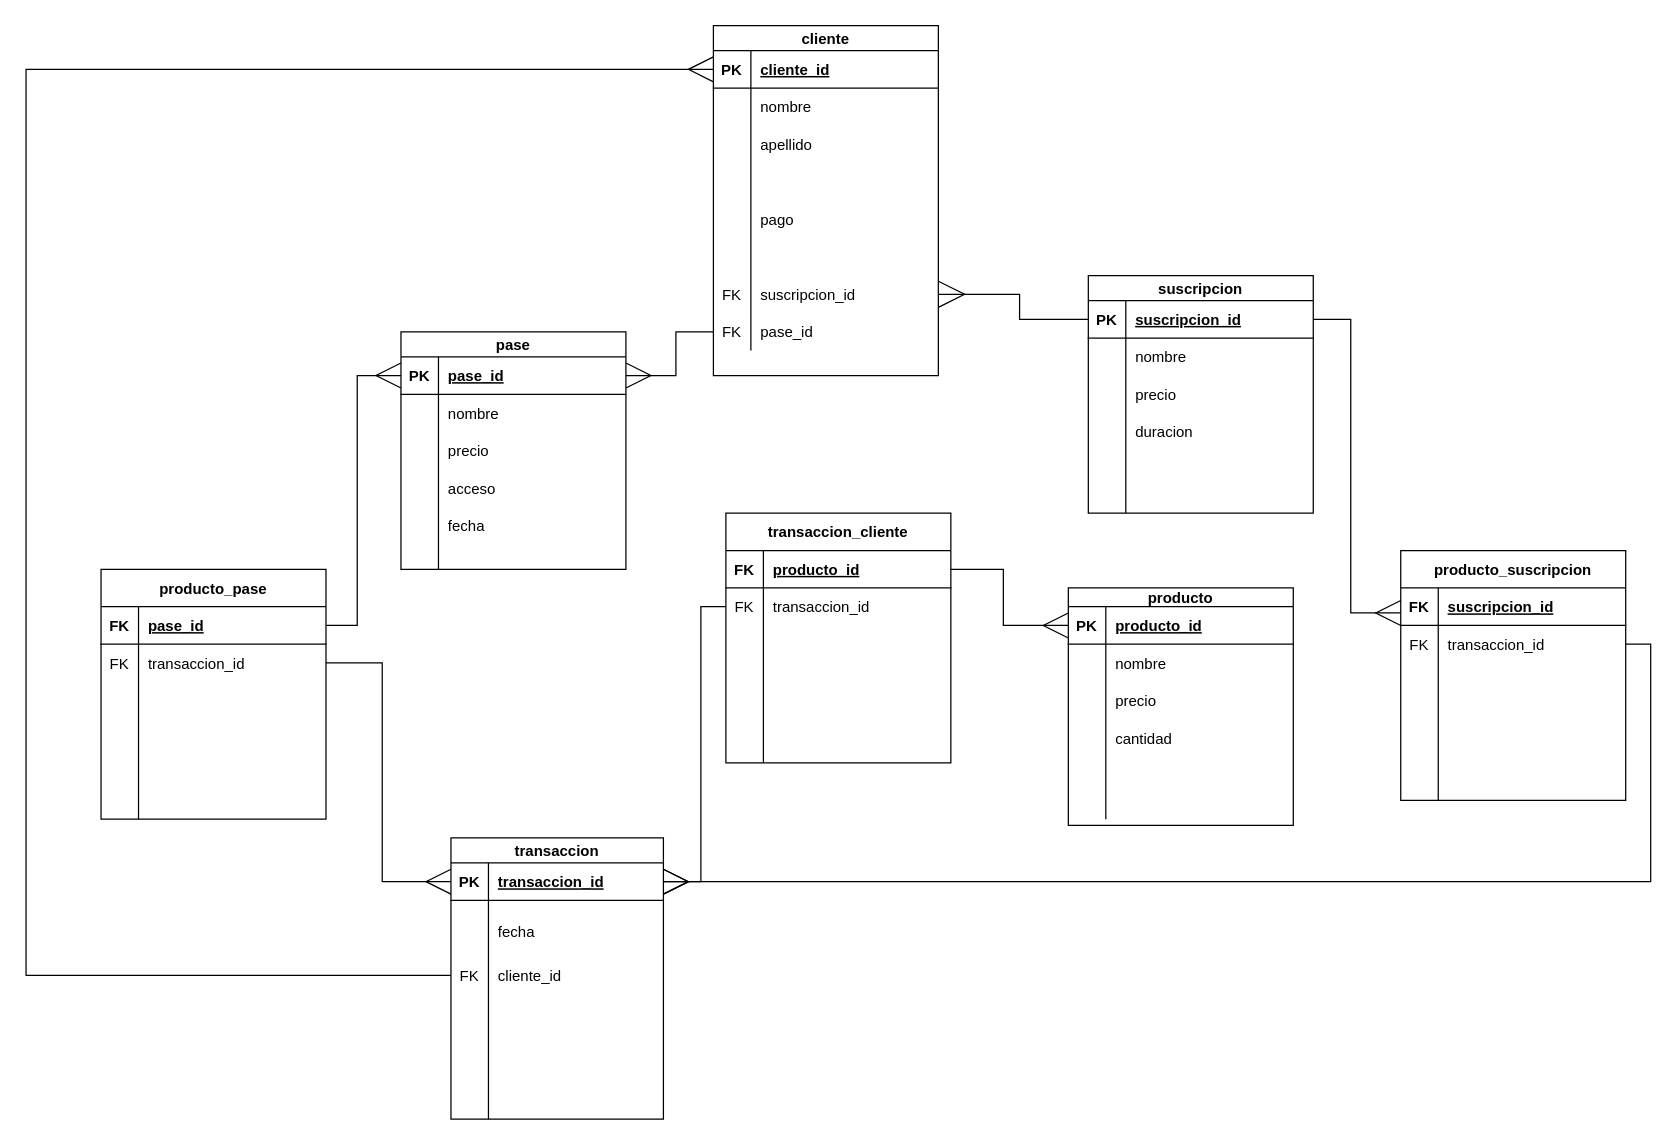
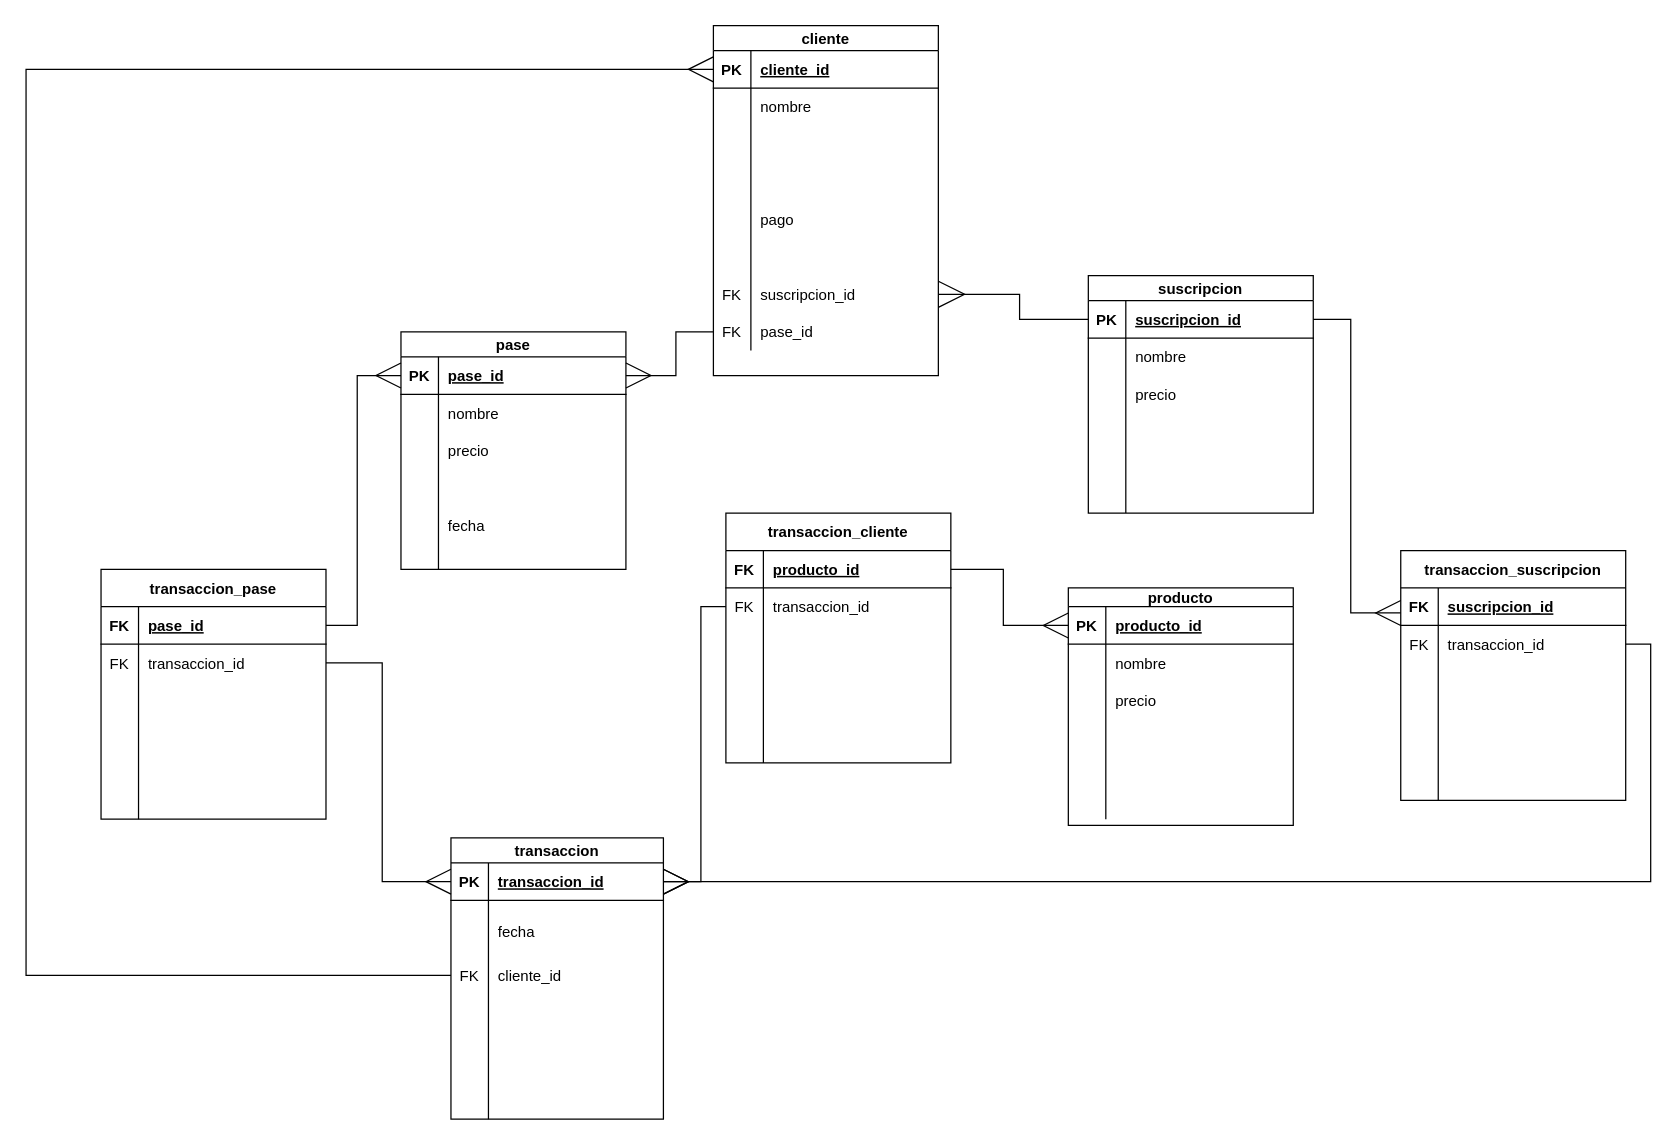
node "apellido": removed
node "duracion": removed
node "acceso": removed
node "producto_suscripcion": label "producto_suscripcion" -> "transaccion_suscripcion"
node "producto_pase": label "producto_pase" -> "transaccion_pase"
node "cantidad": removed
